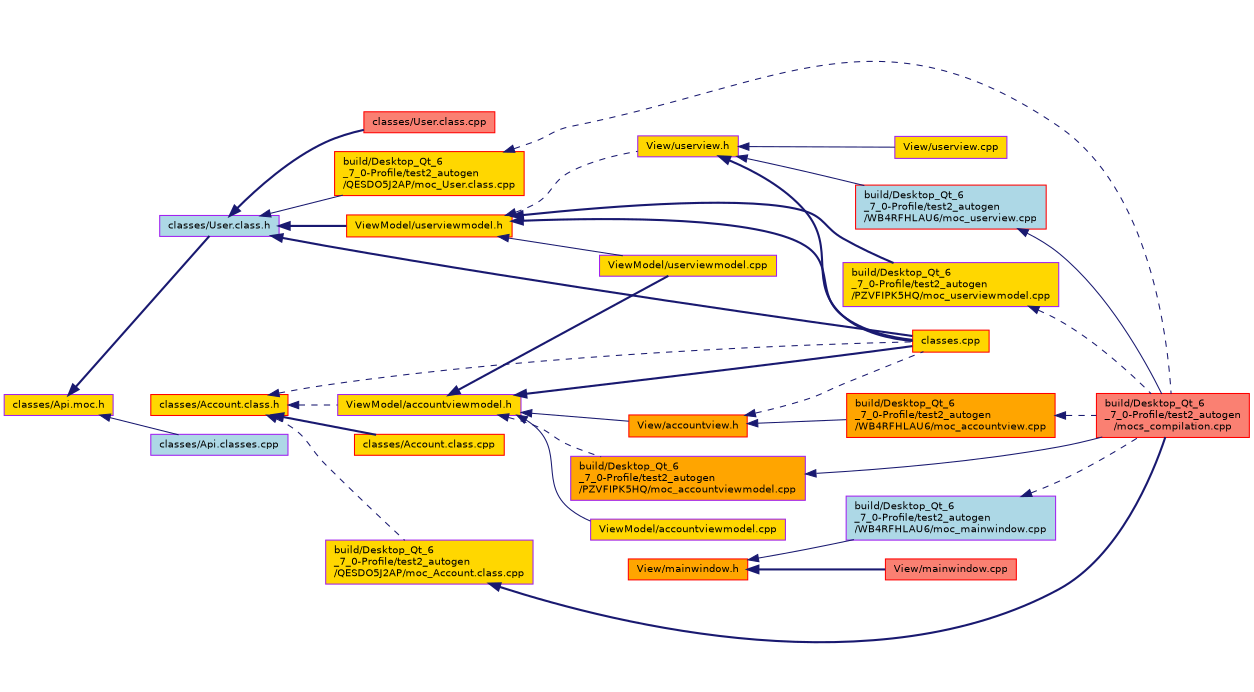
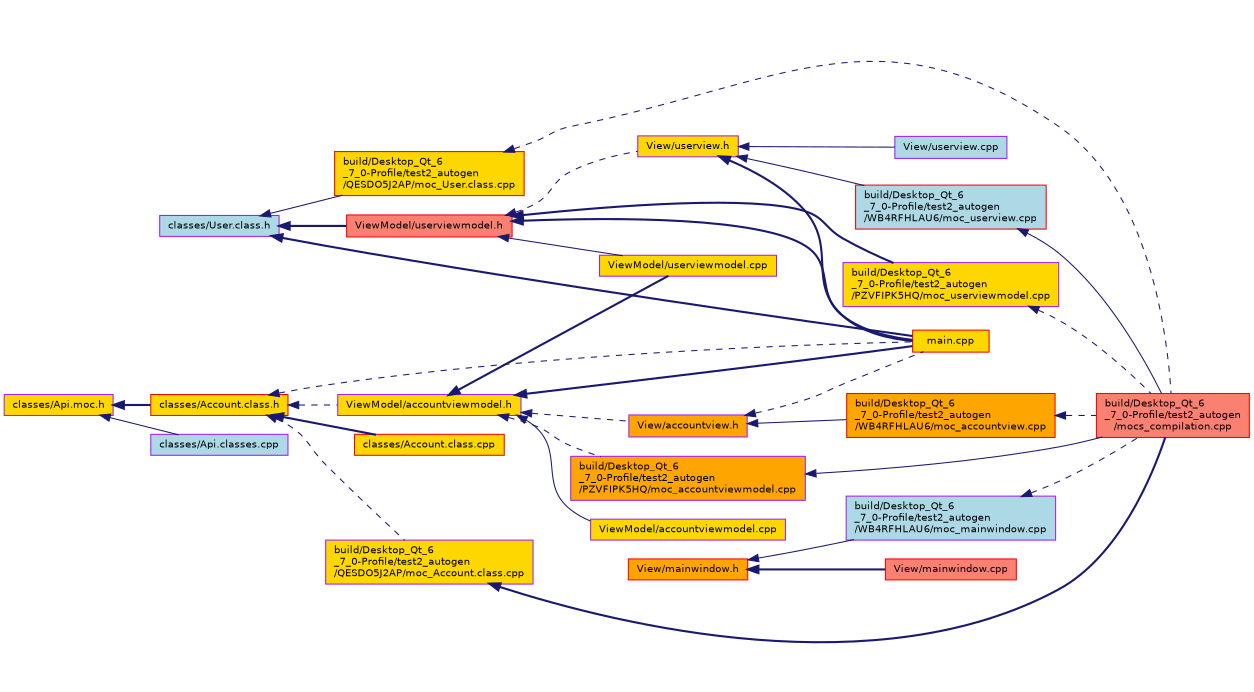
node "classes/User.class.cpp": removed
node "View/userview.cpp": fillcolor gold -> lightblue
node "ViewModel/userviewmodel.h": fillcolor gold -> salmon
edge "classes/User.class.h" -> "classes/Api.moc.h": now "classes/Account.class.h" -> "classes/Api.moc.h"
node "classes.cpp": label "classes.cpp" -> "main.cpp"
edge "View/accountview.h" -> "ViewModel/accountviewmodel.h": style solid -> dashed
node "View/accountview.h": color red -> purple
